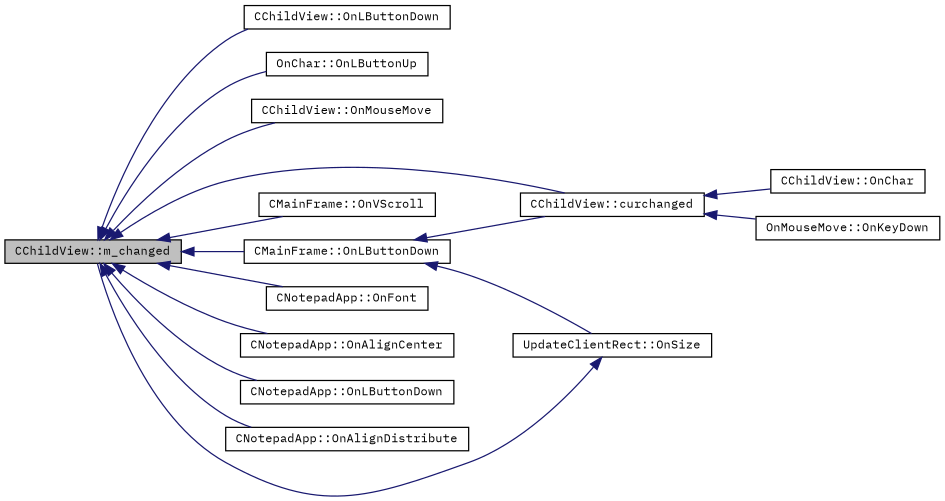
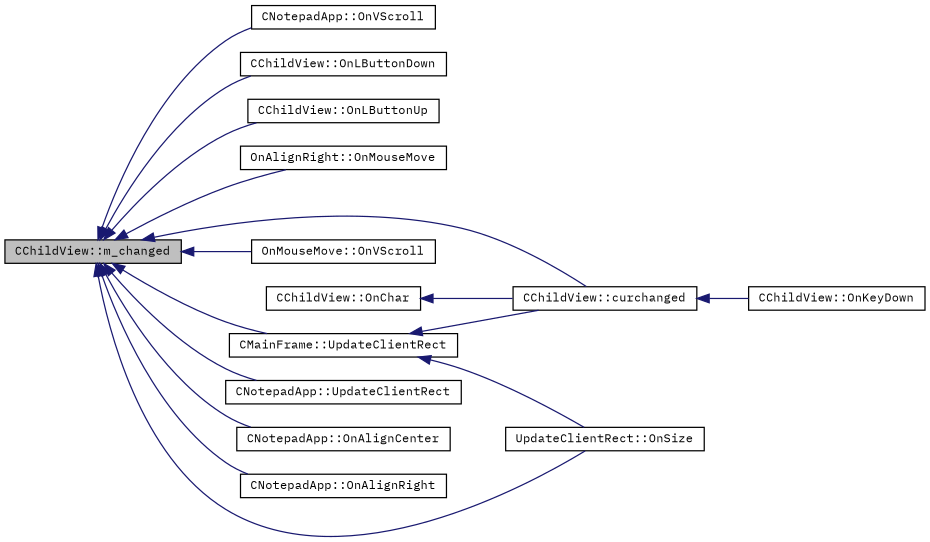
node "OnChar::OnLButtonUp": label "OnChar::OnLButtonUp" -> "CChildView::OnLButtonUp"
node "CChildView::OnMouseMove": label "CChildView::OnMouseMove" -> "OnAlignRight::OnMouseMove"
edge "CChildView::OnChar" -> "CChildView::curchanged": reversed
node "CMainFrame::OnVScroll": label "CMainFrame::OnVScroll" -> "OnMouseMove::OnVScroll"
node "OnMouseMove::OnKeyDown": label "OnMouseMove::OnKeyDown" -> "CChildView::OnKeyDown"
node "CMainFrame::OnLButtonDown": label "CMainFrame::OnLButtonDown" -> "CMainFrame::UpdateClientRect"
node "CNotepadApp::OnFont": label "CNotepadApp::OnFont" -> "CNotepadApp::UpdateClientRect"
node "CNotepadApp::OnLButtonDown": label "CNotepadApp::OnLButtonDown" -> "CNotepadApp::OnAlignRight"
node "CNotepadApp::OnAlignDistribute": label "CNotepadApp::OnAlignDistribute" -> "CNotepadApp::OnVScroll"
edge "CChildView::m_changed" -> "UpdateClientRect::OnSize": reversed
